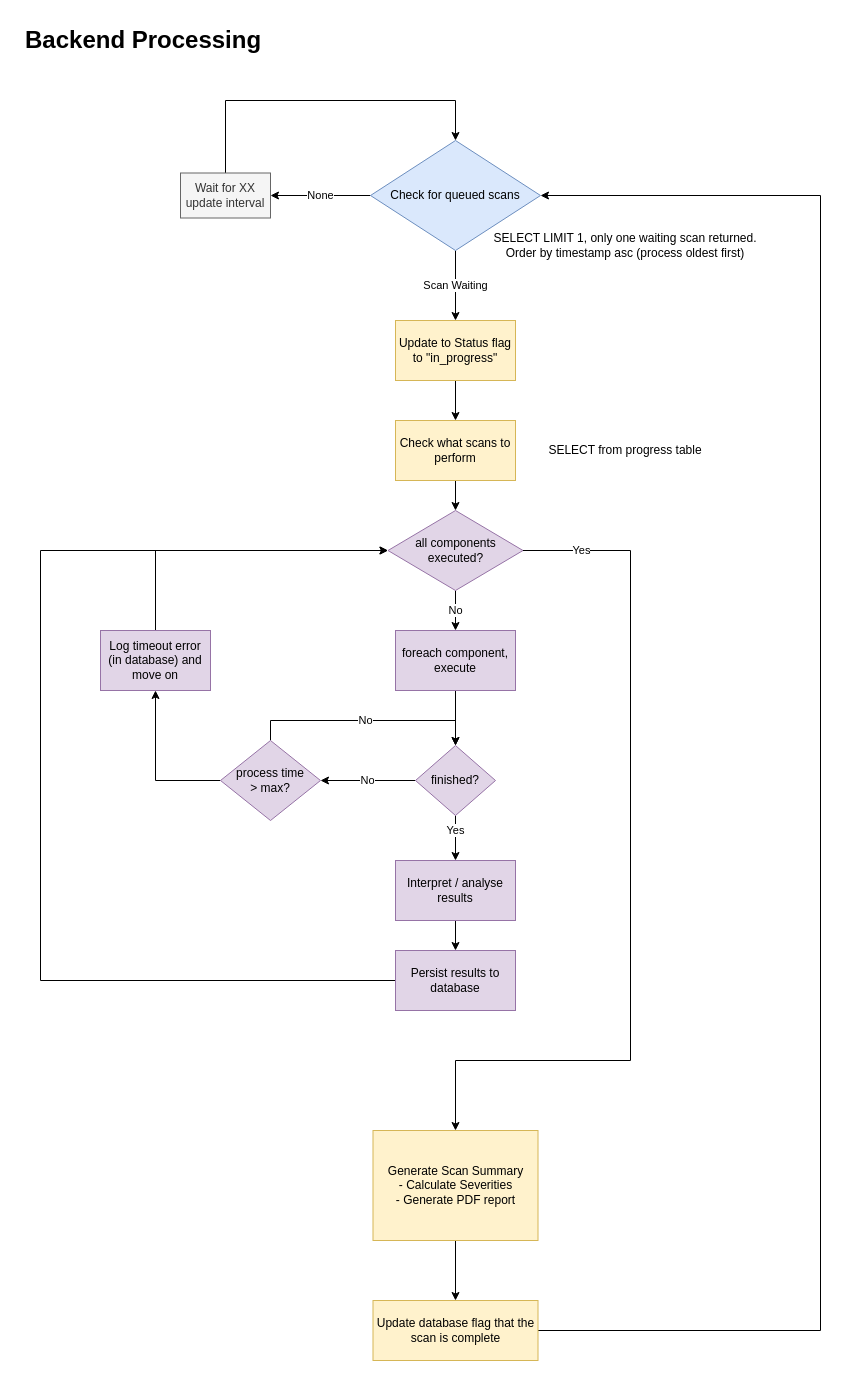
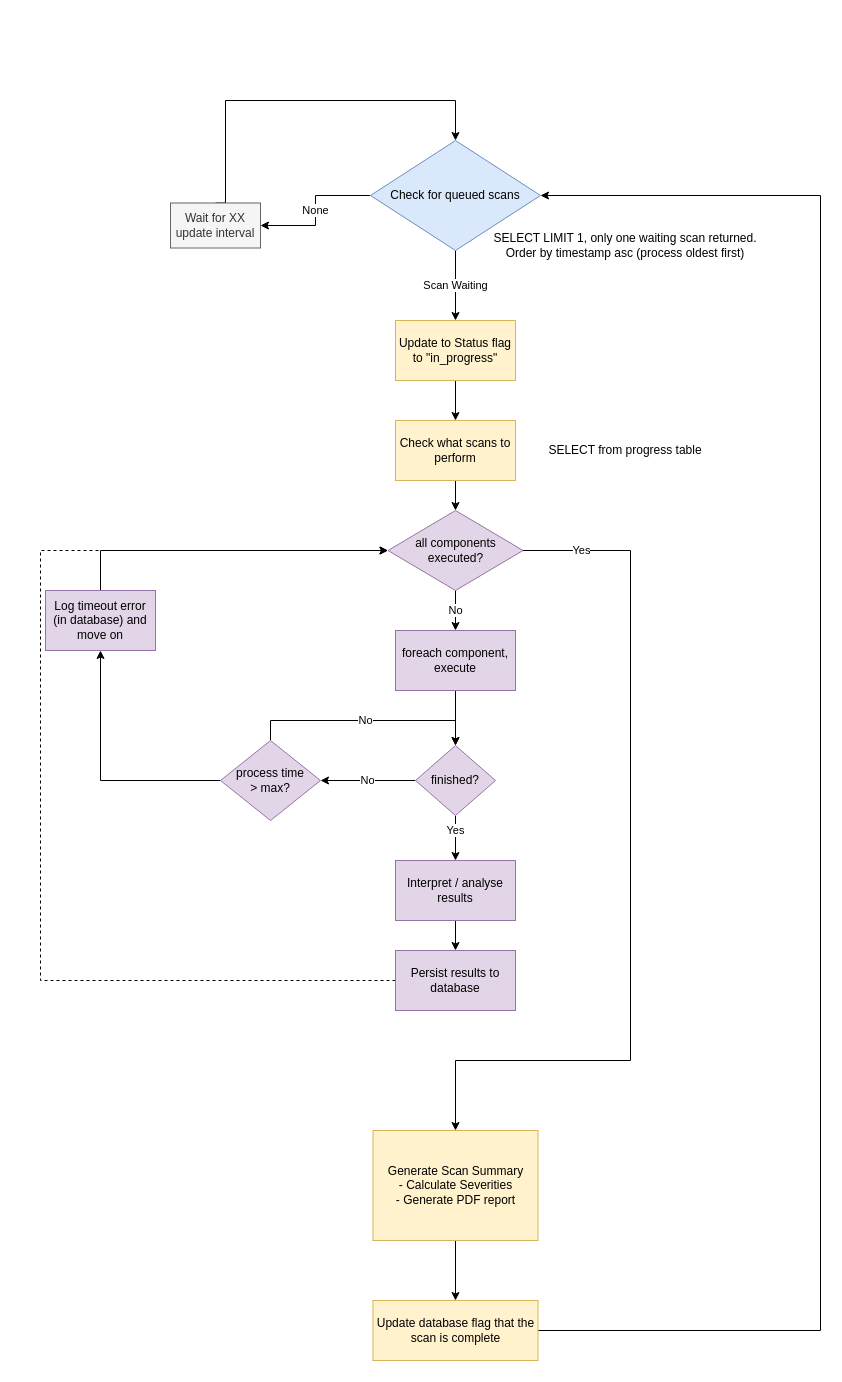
node "Backend Processing": removed
node "Wait for XX update interval": moved (226, 196) -> (216, 226)
node "Log timeout error (in database) and move on": moved (156, 661) -> (101, 621)
edge "Persist results to database" -> "all components executed?": style solid -> dashed
